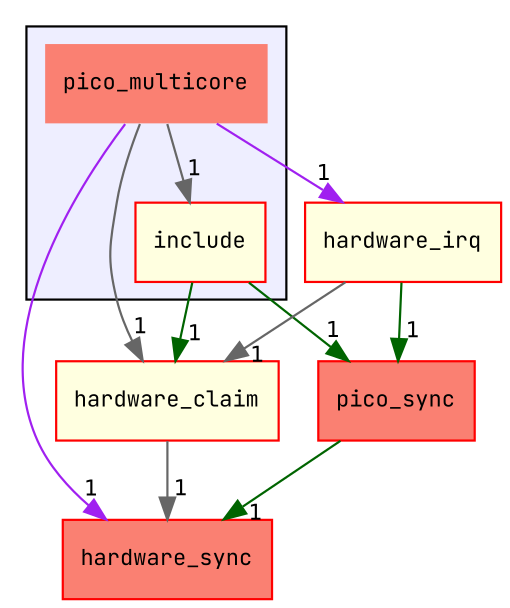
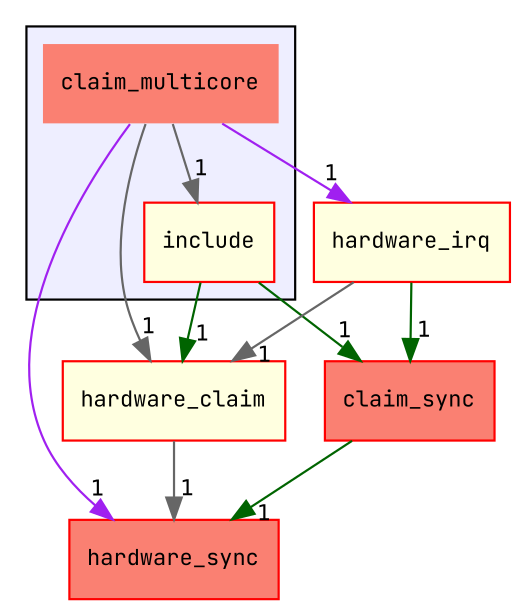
node "pico_multicore": label "pico_multicore" -> "claim_multicore"
node "pico_sync": label "pico_sync" -> "claim_sync"
